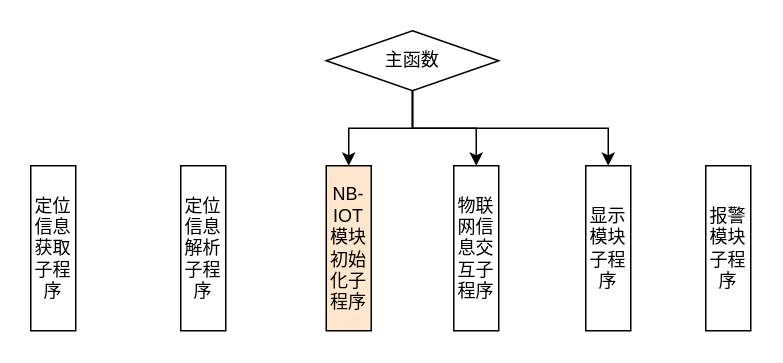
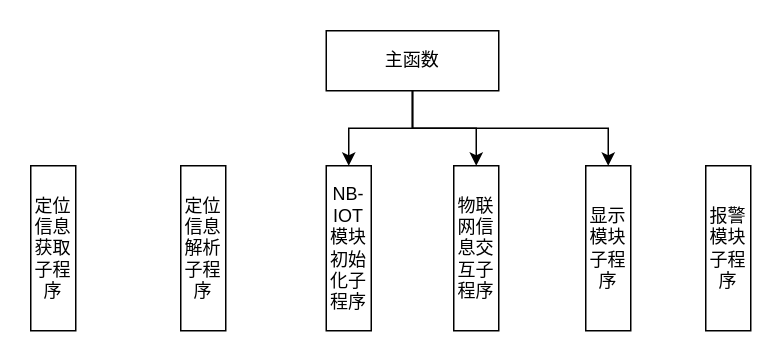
node "主函数": shape diamond -> rectangle
node "NB-IOT模块初始化子程序": fillcolor #ffe6cc -> #ffffff
